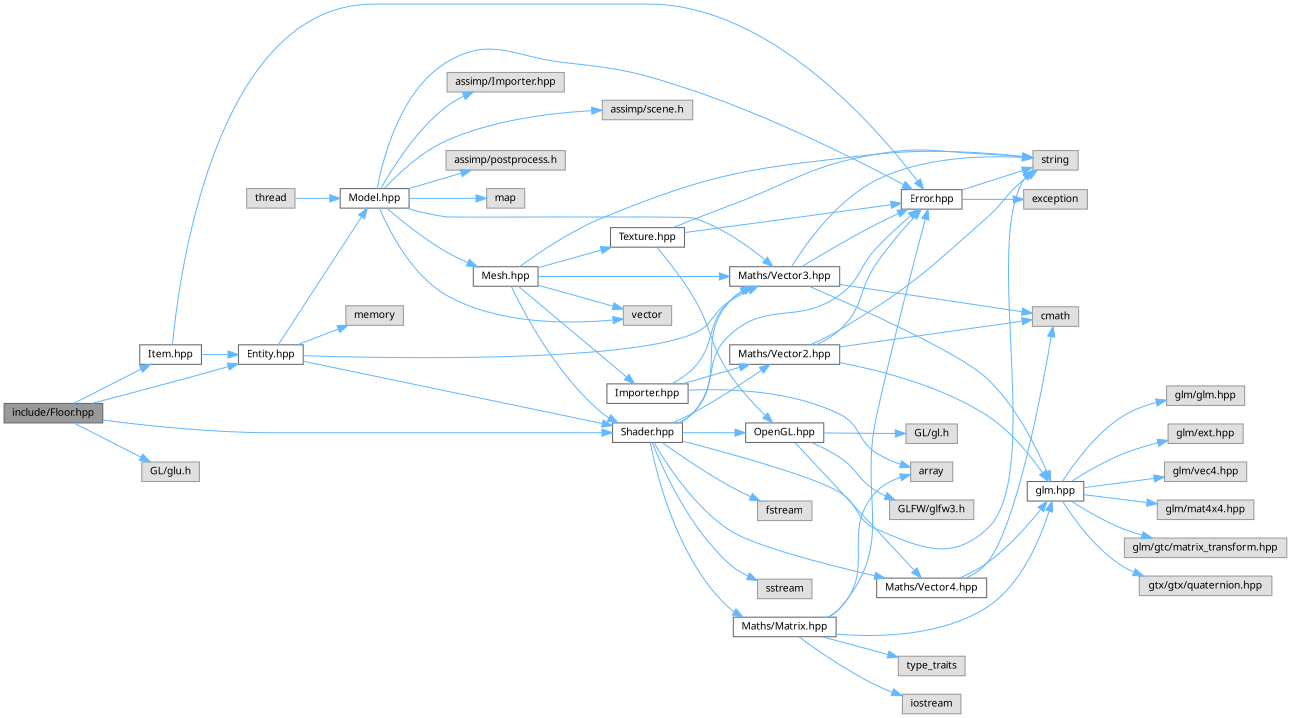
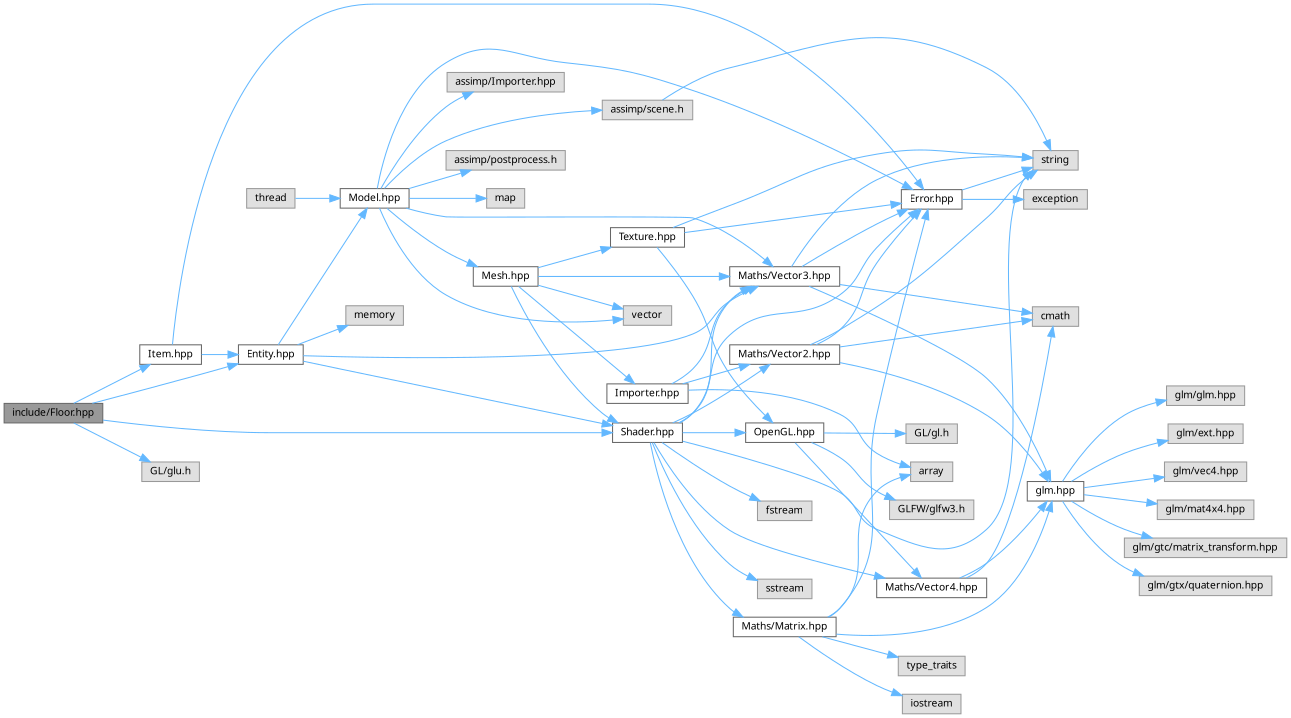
edge "Mesh.hpp" -> "string": now "assimp/scene.h" -> "string"
node "gtx/gtx/quaternion.hpp": label "gtx/gtx/quaternion.hpp" -> "glm/gtx/quaternion.hpp"
